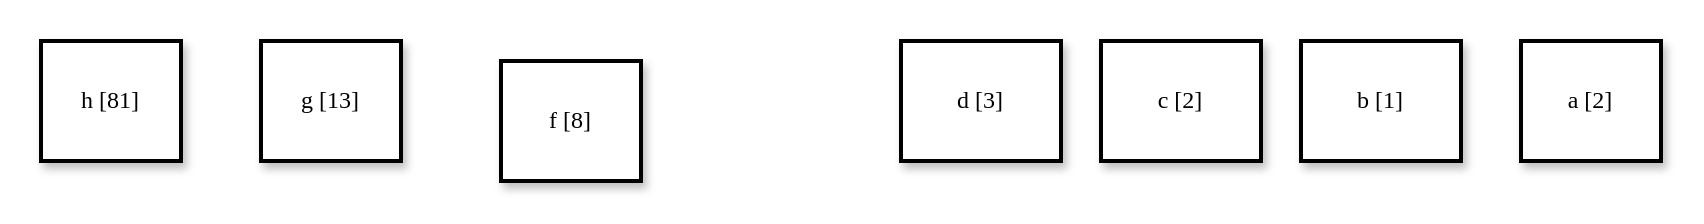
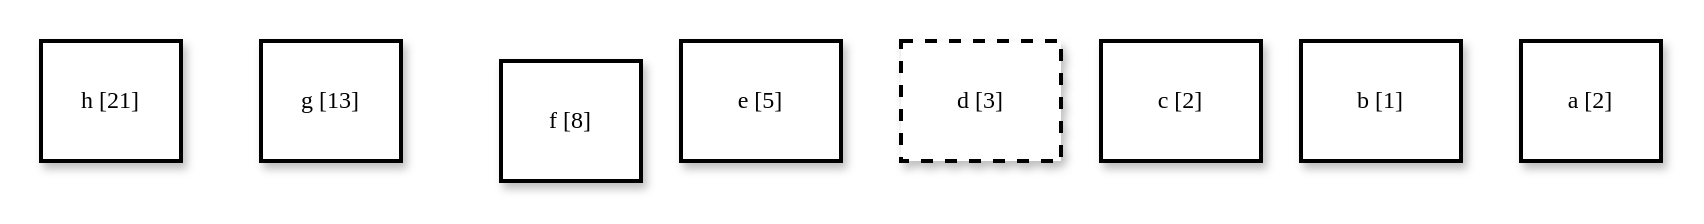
node "h [81]": label "h [81]" -> "h [21]"
node "e [5]": added
node "d [3]": style solid -> dashed
